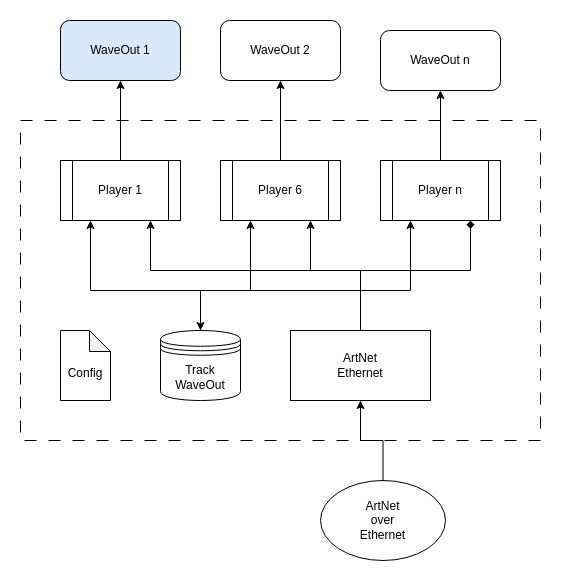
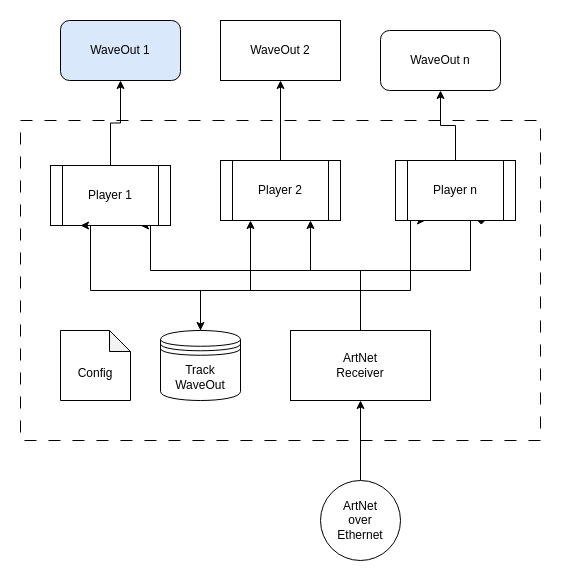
node "WaveOut 2": shape rounded rectangle -> rectangle
node "Player 1": moved (121, 191) -> (111, 196)
node "Player 6": label "Player 6" -> "Player 2"
node "Player n": moved (441, 191) -> (456, 191)
node "Config": size 50x70 -> 70x70
node "ArtNet Ethernet": label "ArtNet Ethernet" -> "ArtNet Receiver"
node "ArtNet over Ethernet": size 125x80 -> 80x80
